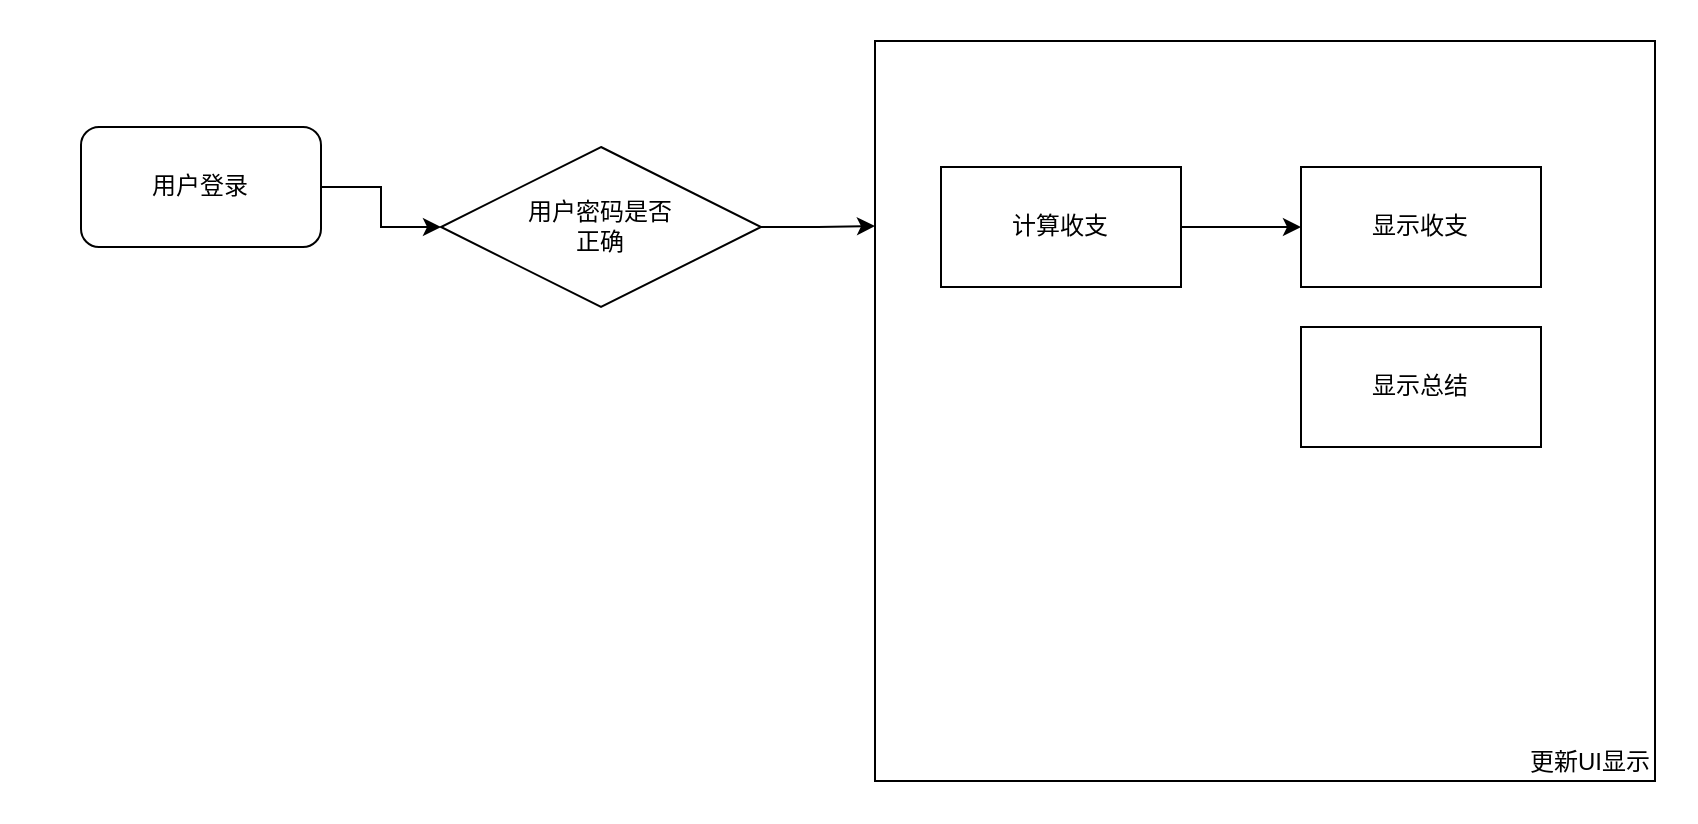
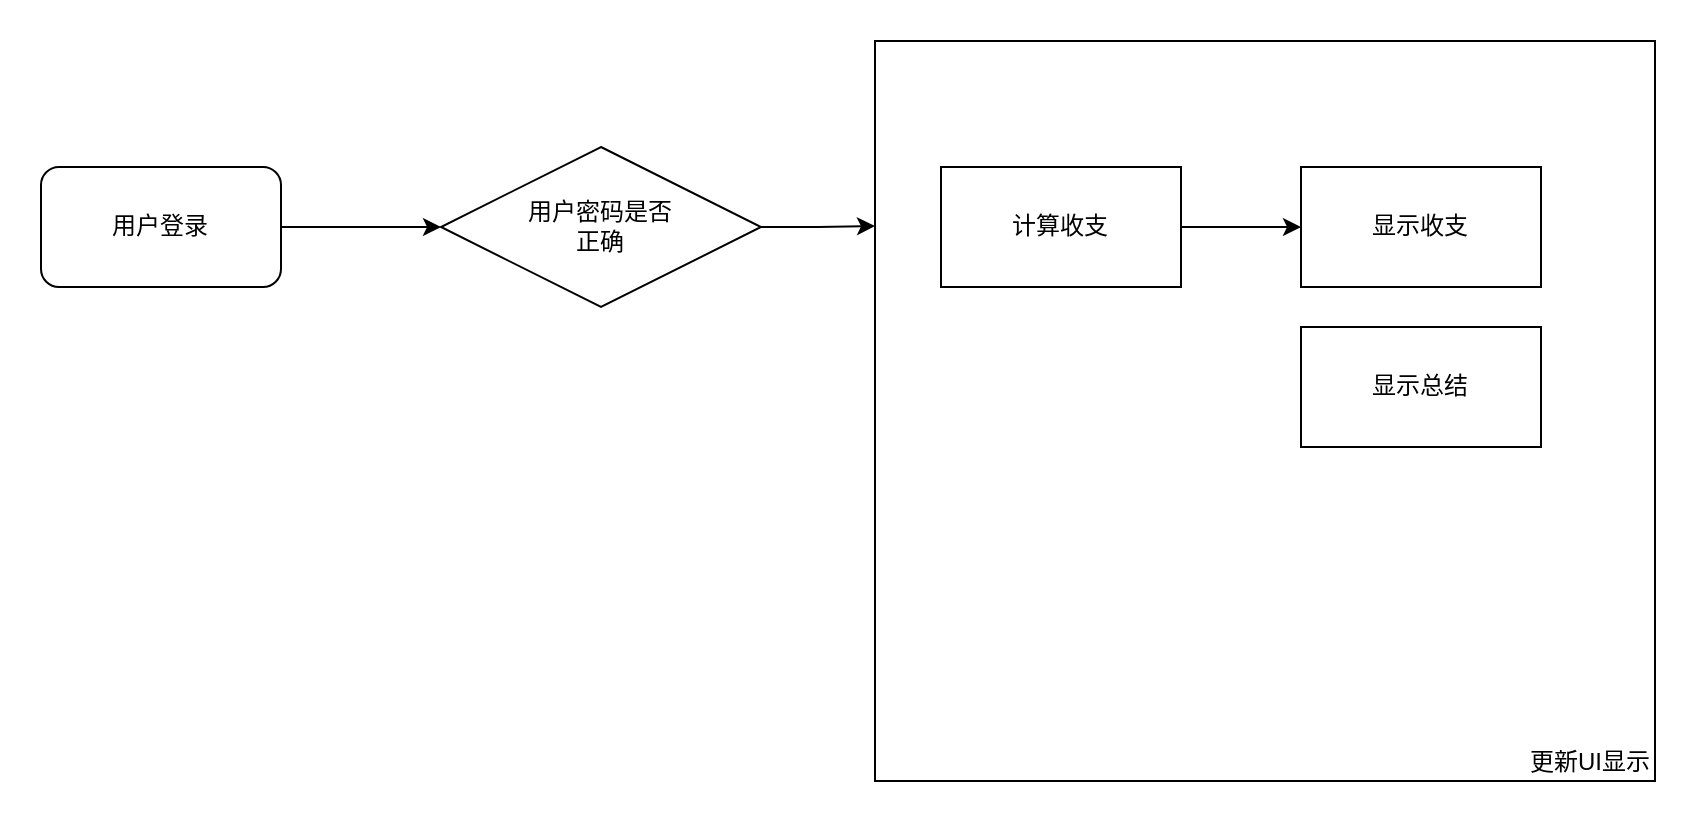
node "用户登录": moved (201, 187) -> (161, 227)
